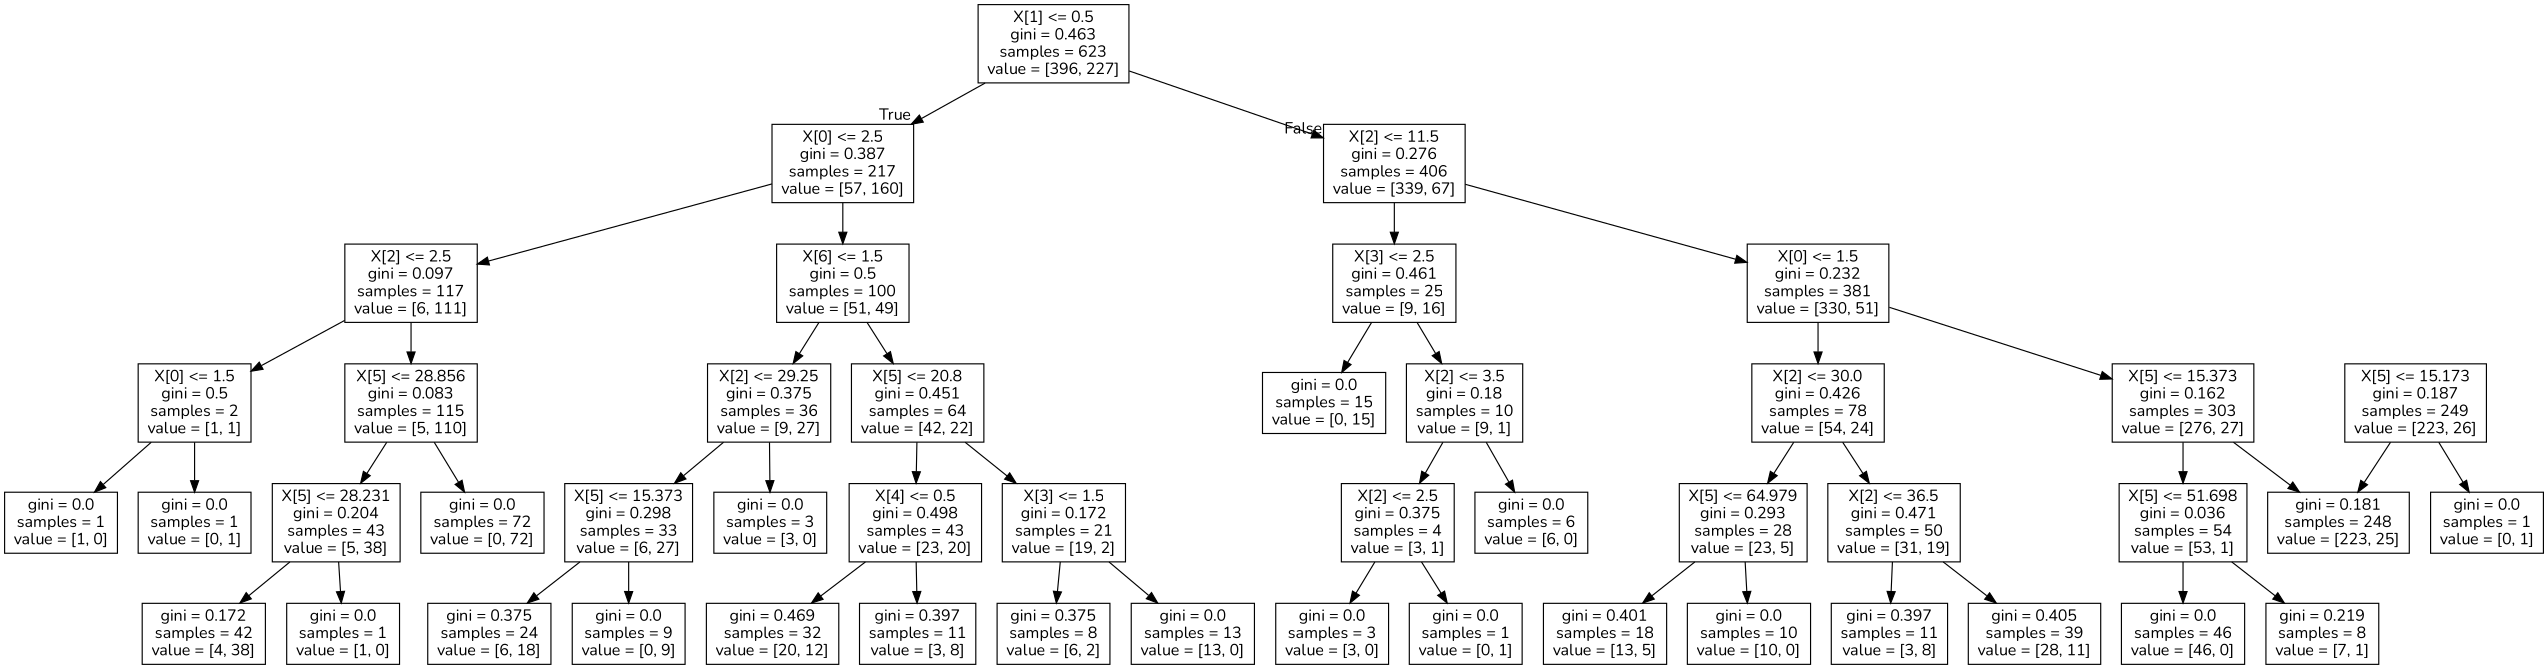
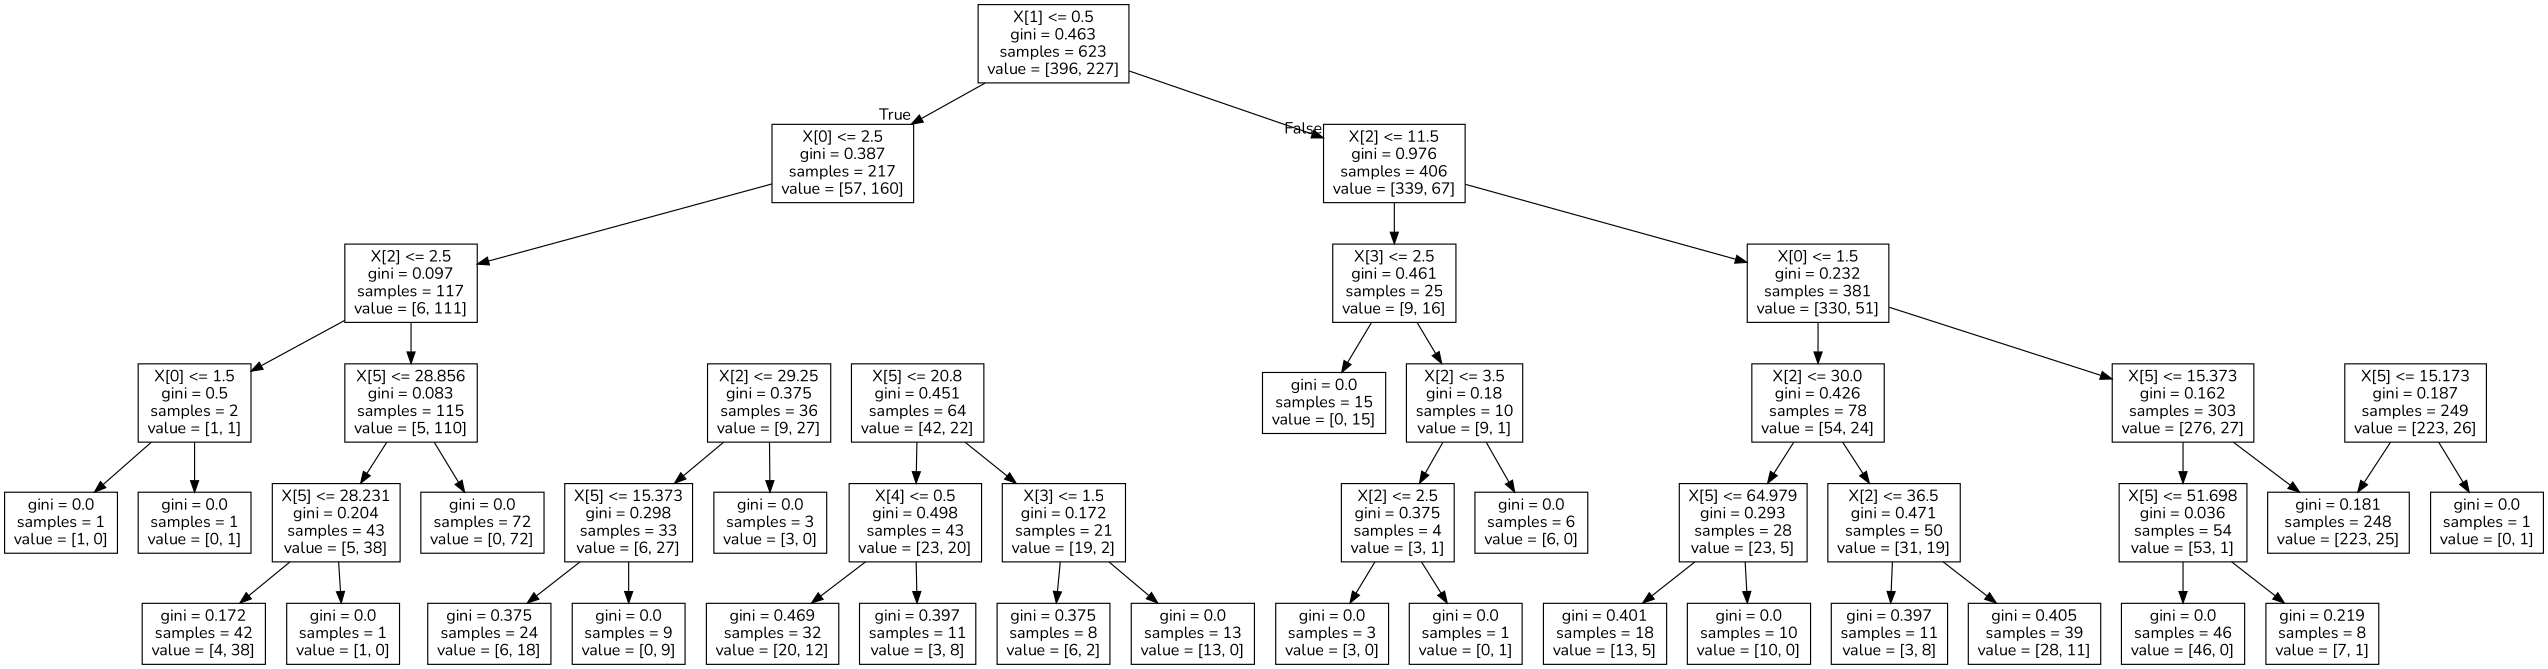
node "X[2] <= 11.5 gini = 0.276 samples = 406 value = [339, 67]": label "X[2] <= 11.5 gini = 0.276 samples = 406 value = [339, 67]" -> "X[2] <= 11.5 gini = 0.976 samples = 406 value = [339, 67]"
node "X[6] <= 1.5 gini = 0.5 samples = 100 value = [51, 49]": removed
